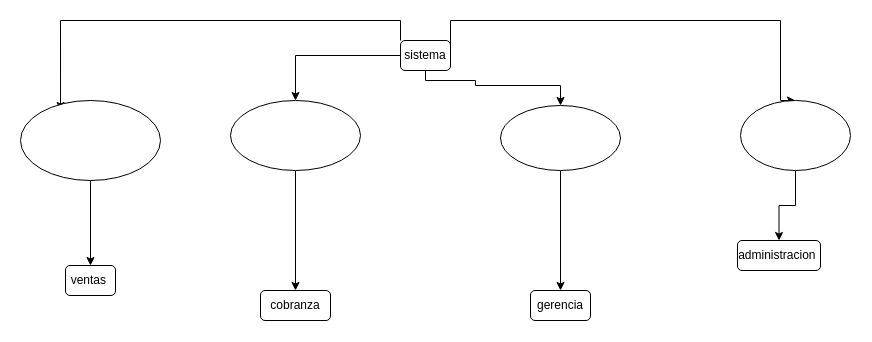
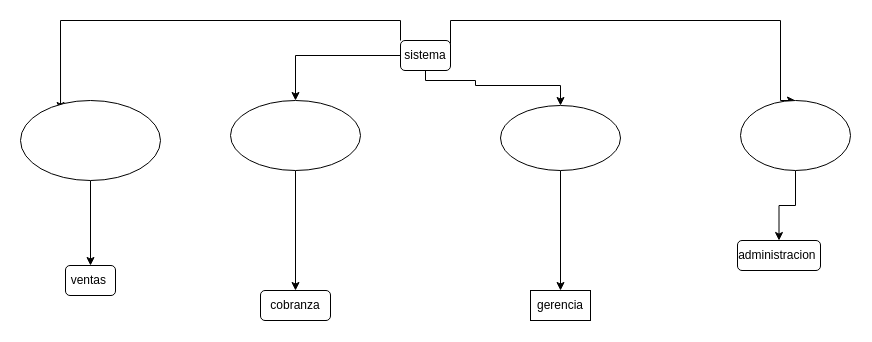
node "gerencia": shape rounded rectangle -> rectangle
